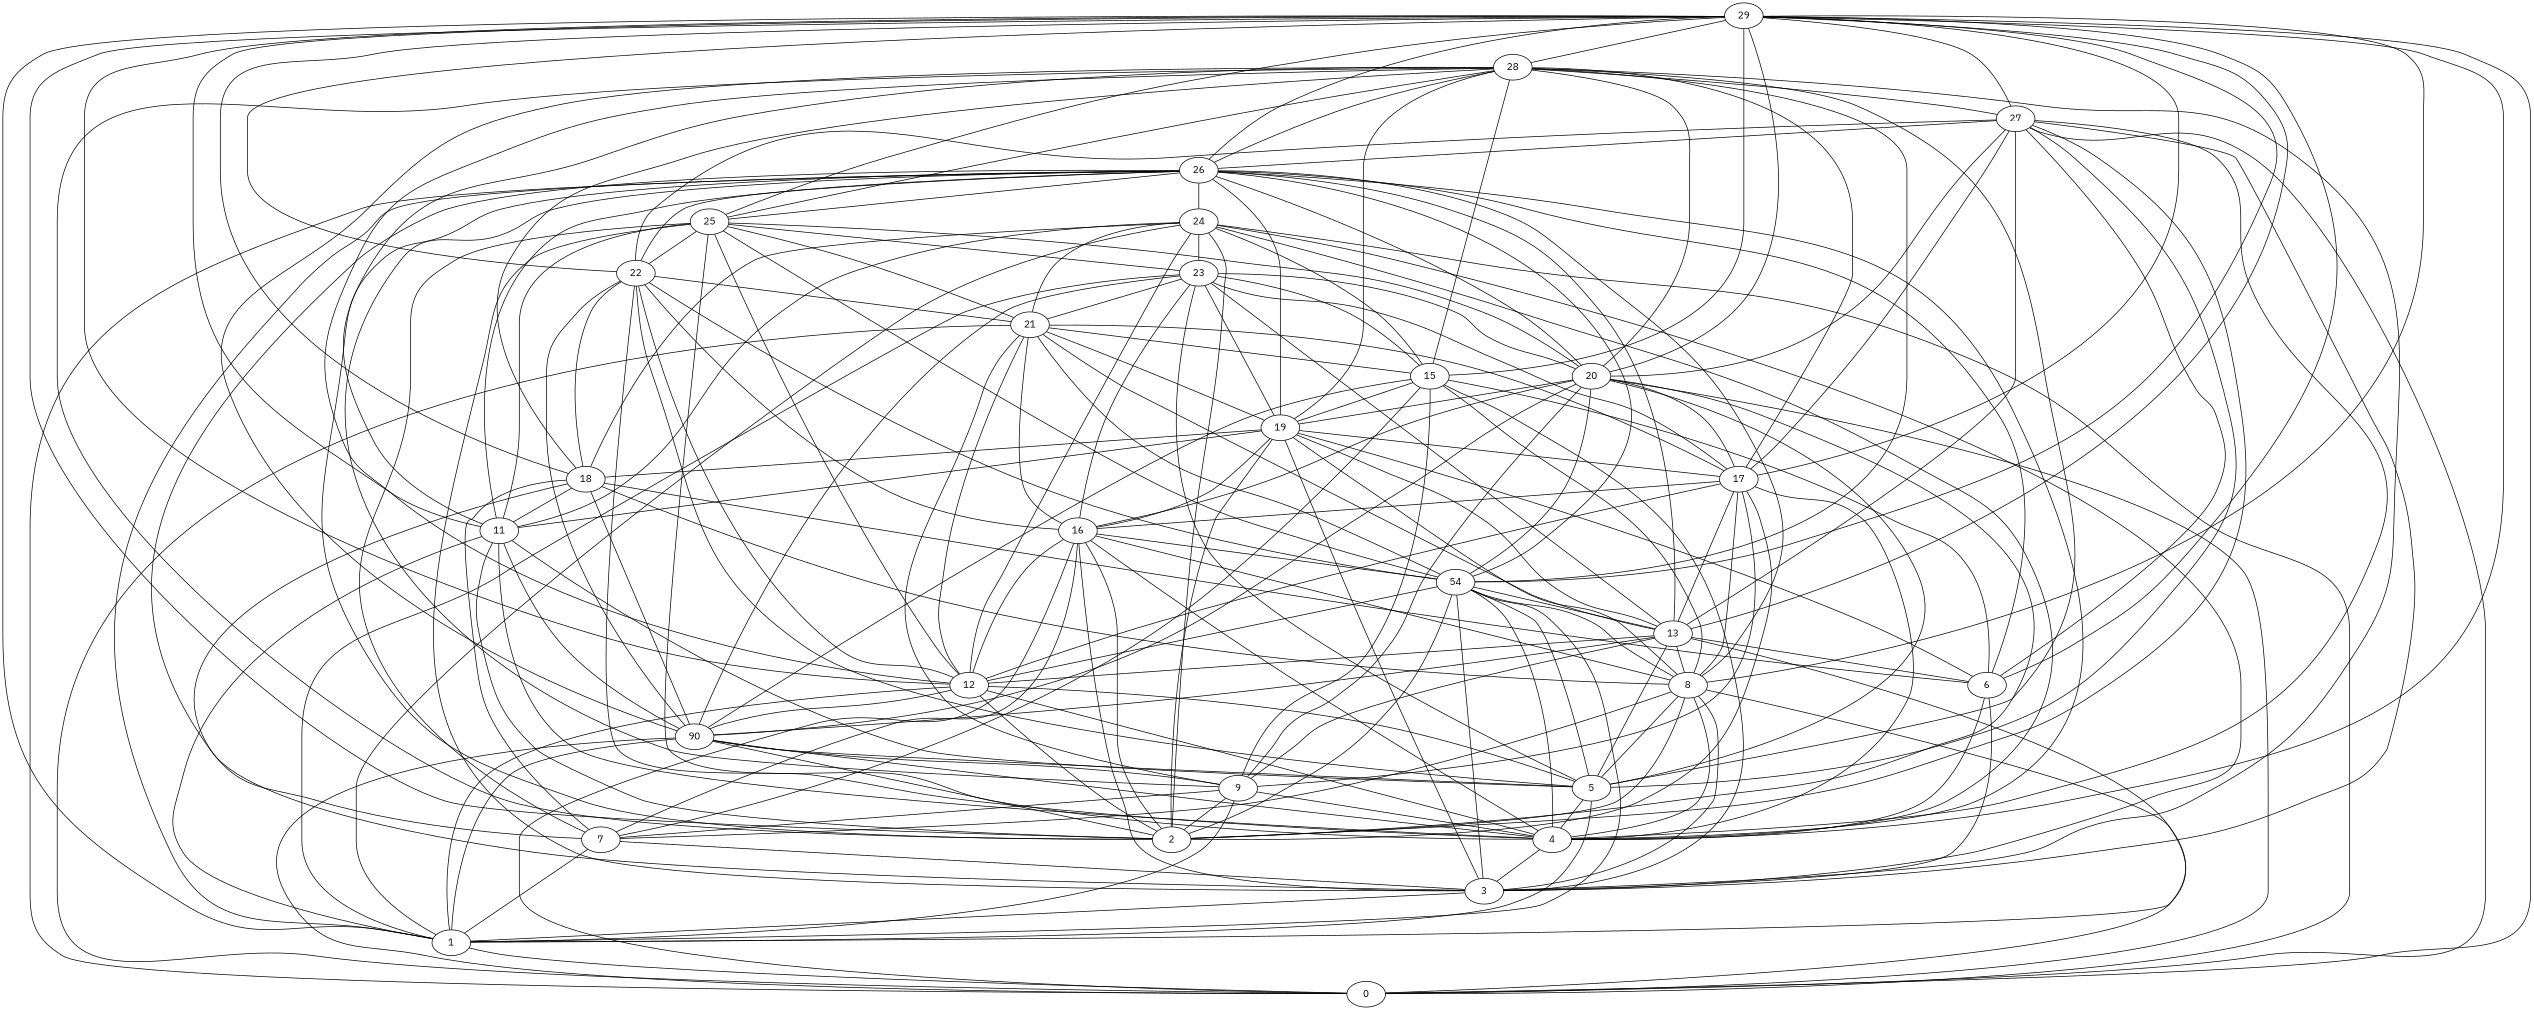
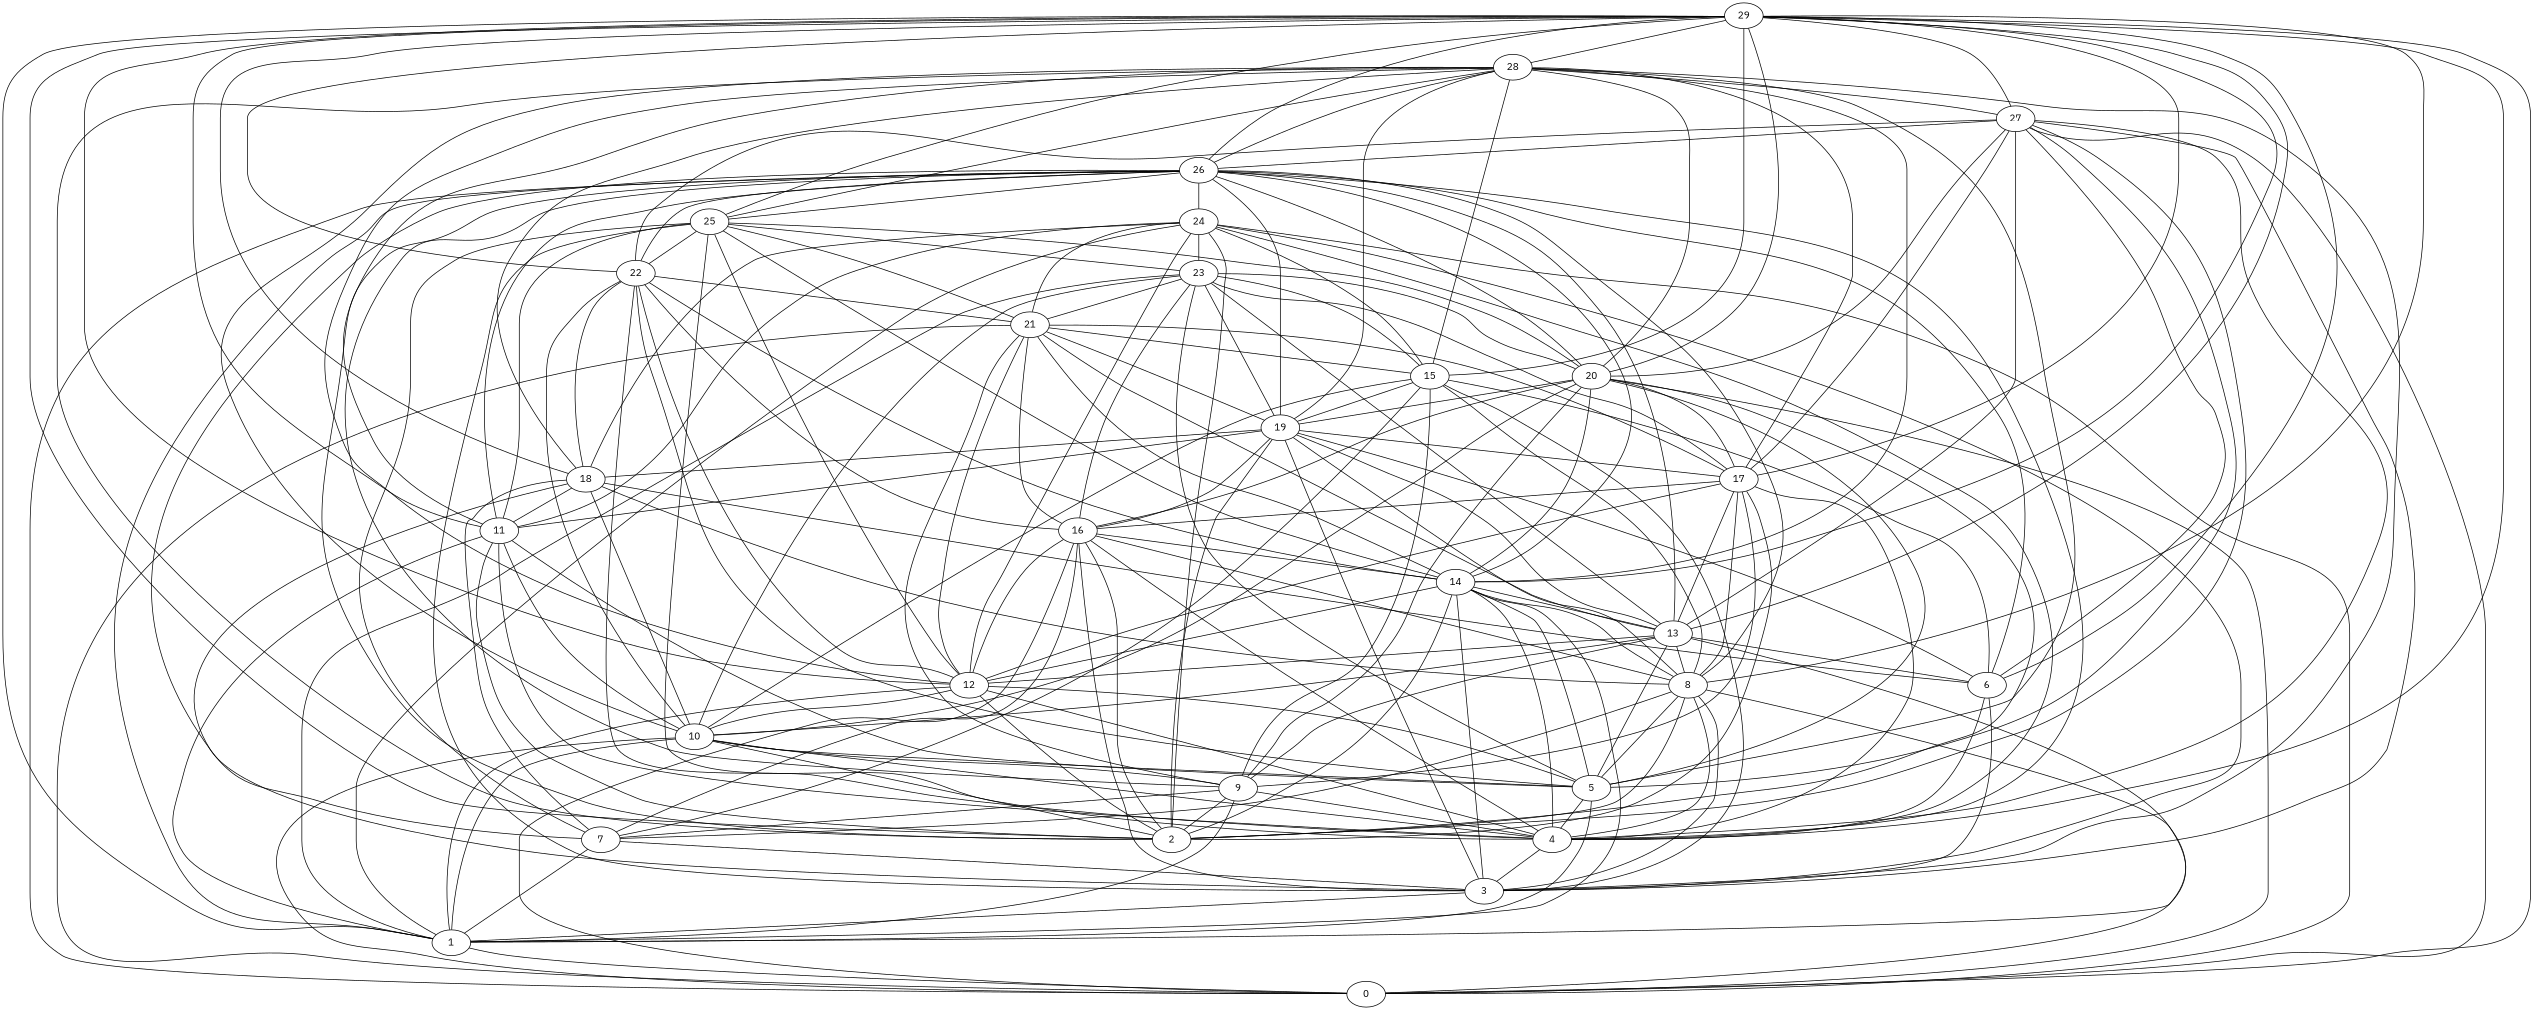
node "54": label "54" -> "14"
node "90": label "90" -> "10"
